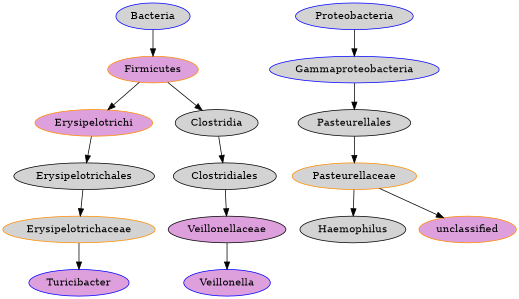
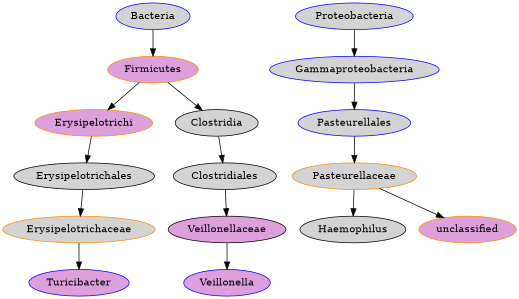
node "Pasteurellales": color black -> blue
